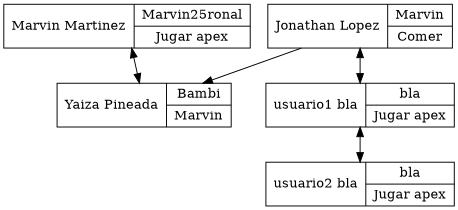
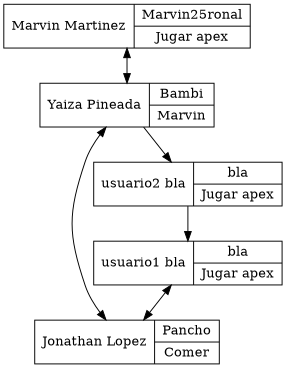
node "Jonathan Lopez": text "Marvin" -> "Pancho"
edge "usuario1 bla" -> "usuario2 bla": now "Yaiza Pineada" -> "usuario2 bla"
edge "Yaiza Pineada" -> "Jonathan Lopez": added
